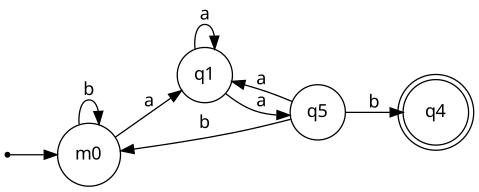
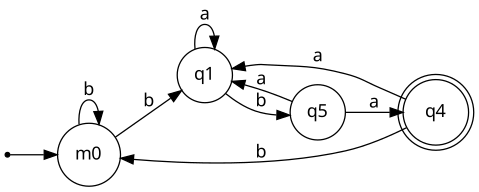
edge "q4" -> "q1": added, label "a"
edge "m0" -> "q1": label "a" -> "b"
edge "q1" -> "q5": label "a" -> "b"
edge "q5" -> "q4": label "b" -> "a"
edge "q5" -> "m0": now "q4" -> "m0"
